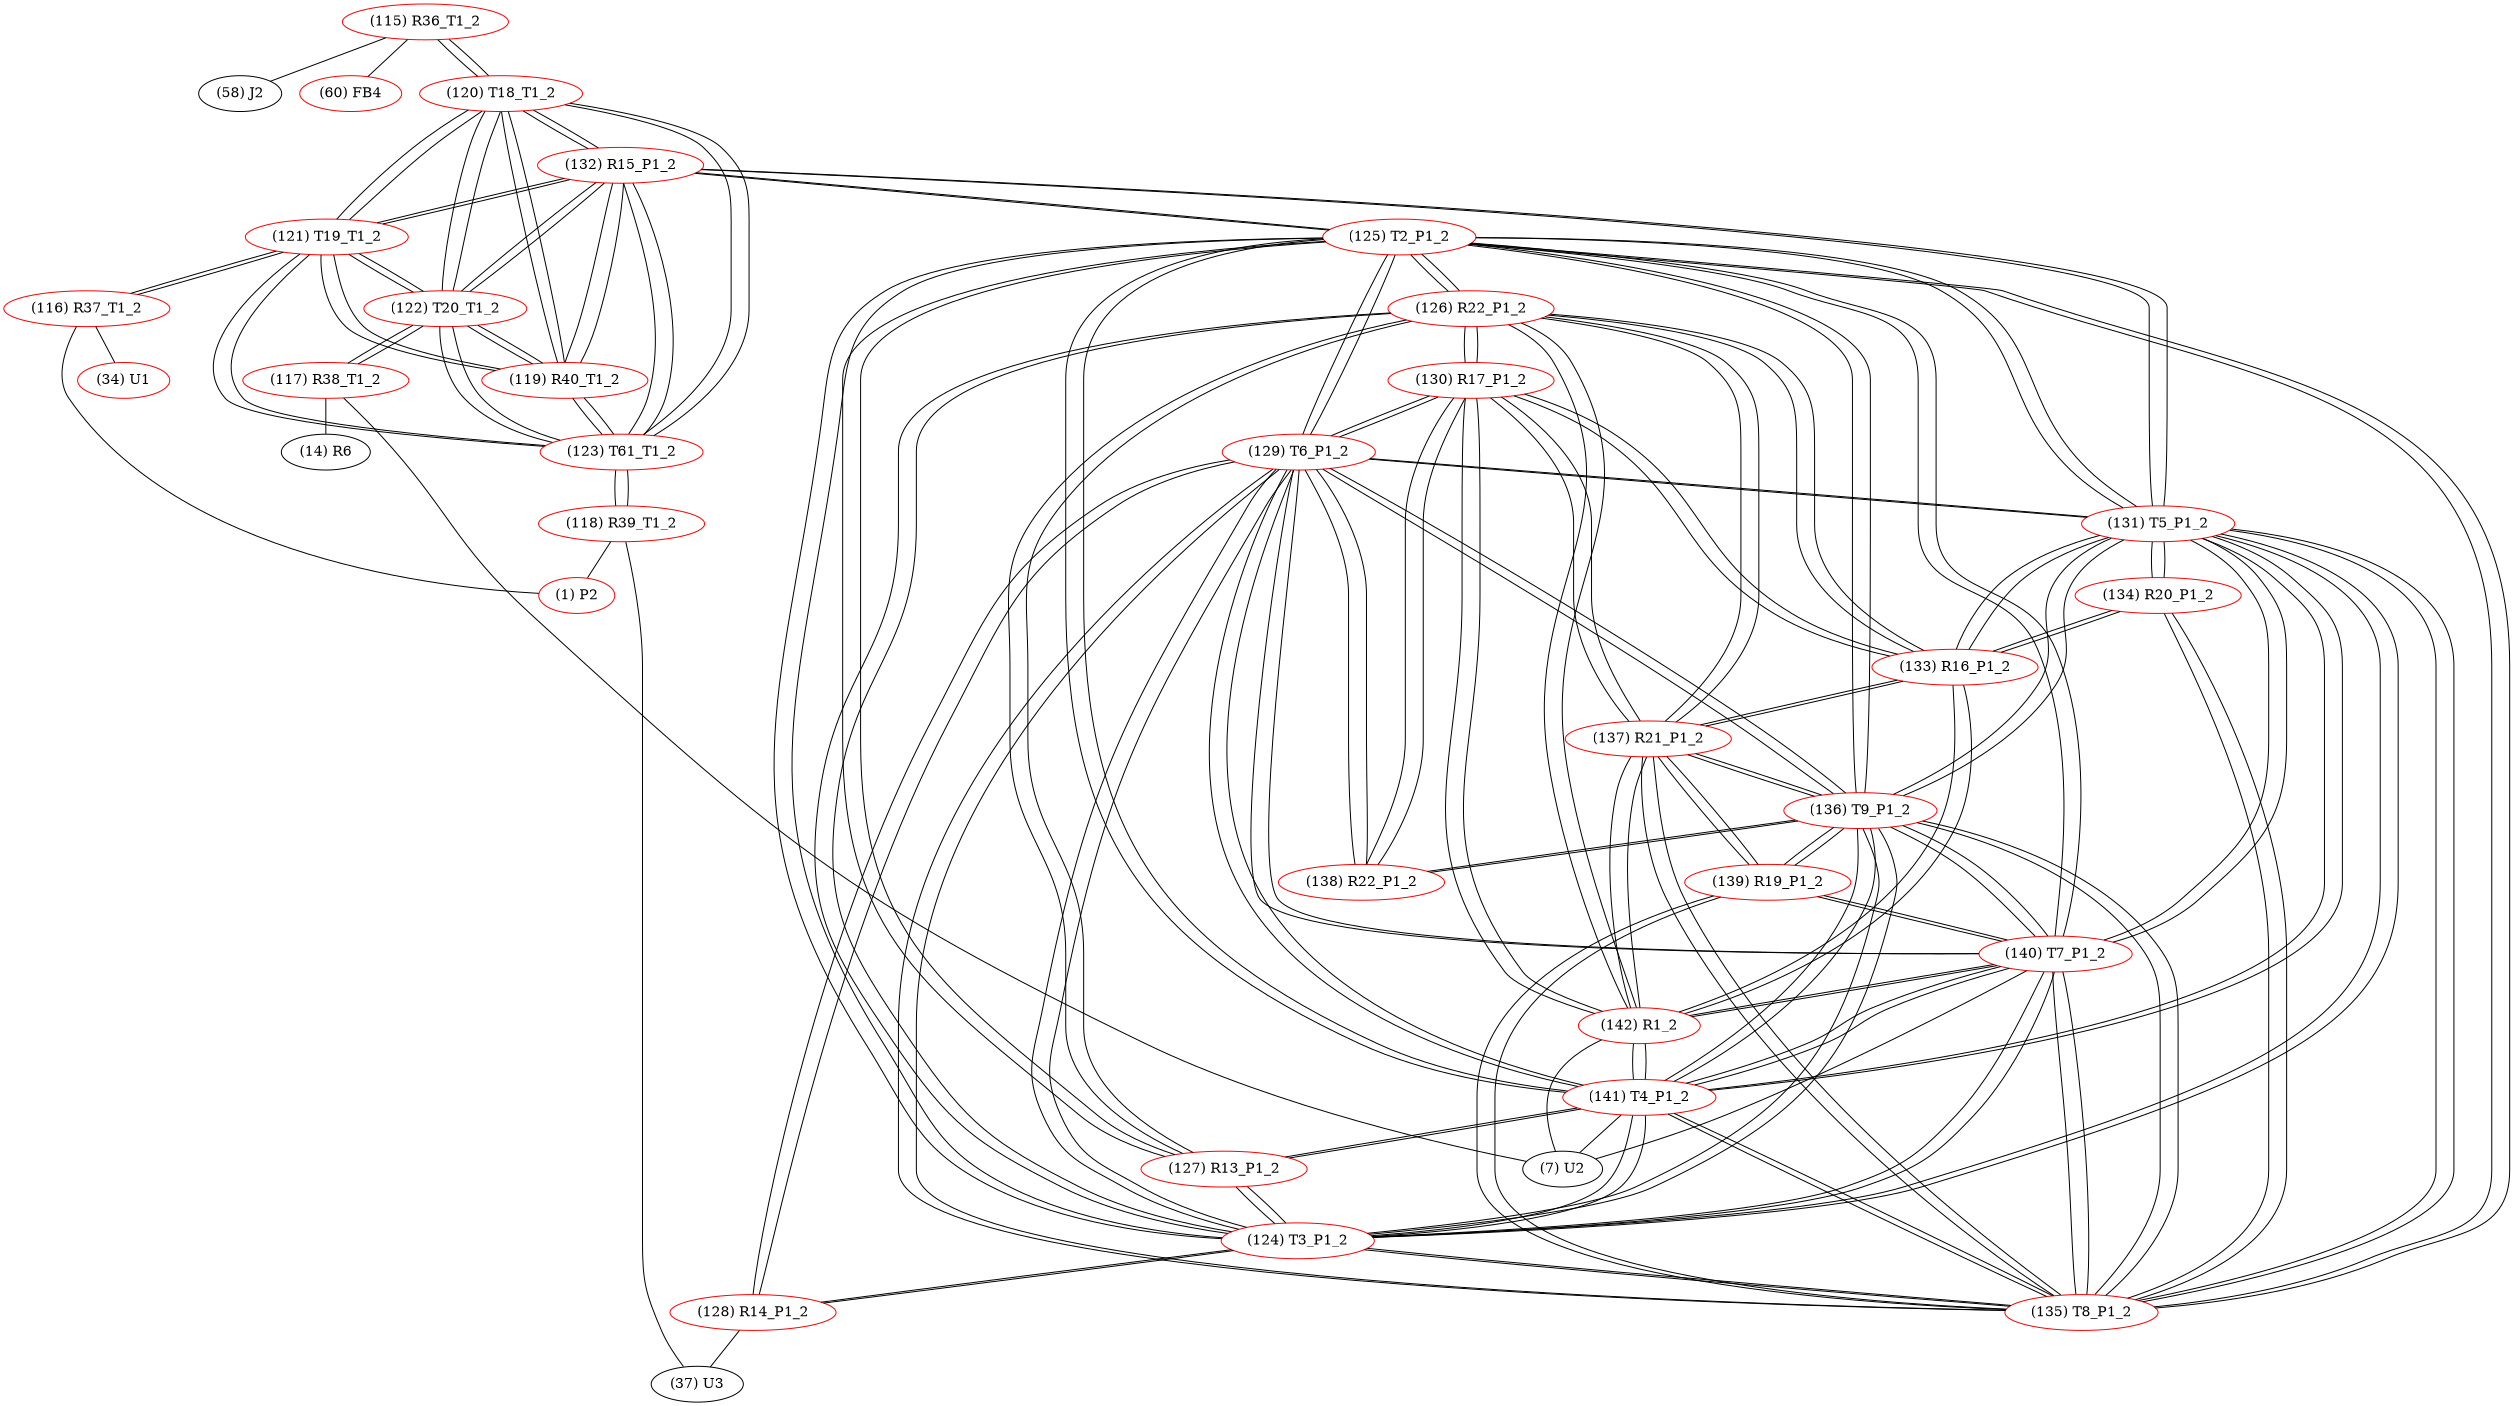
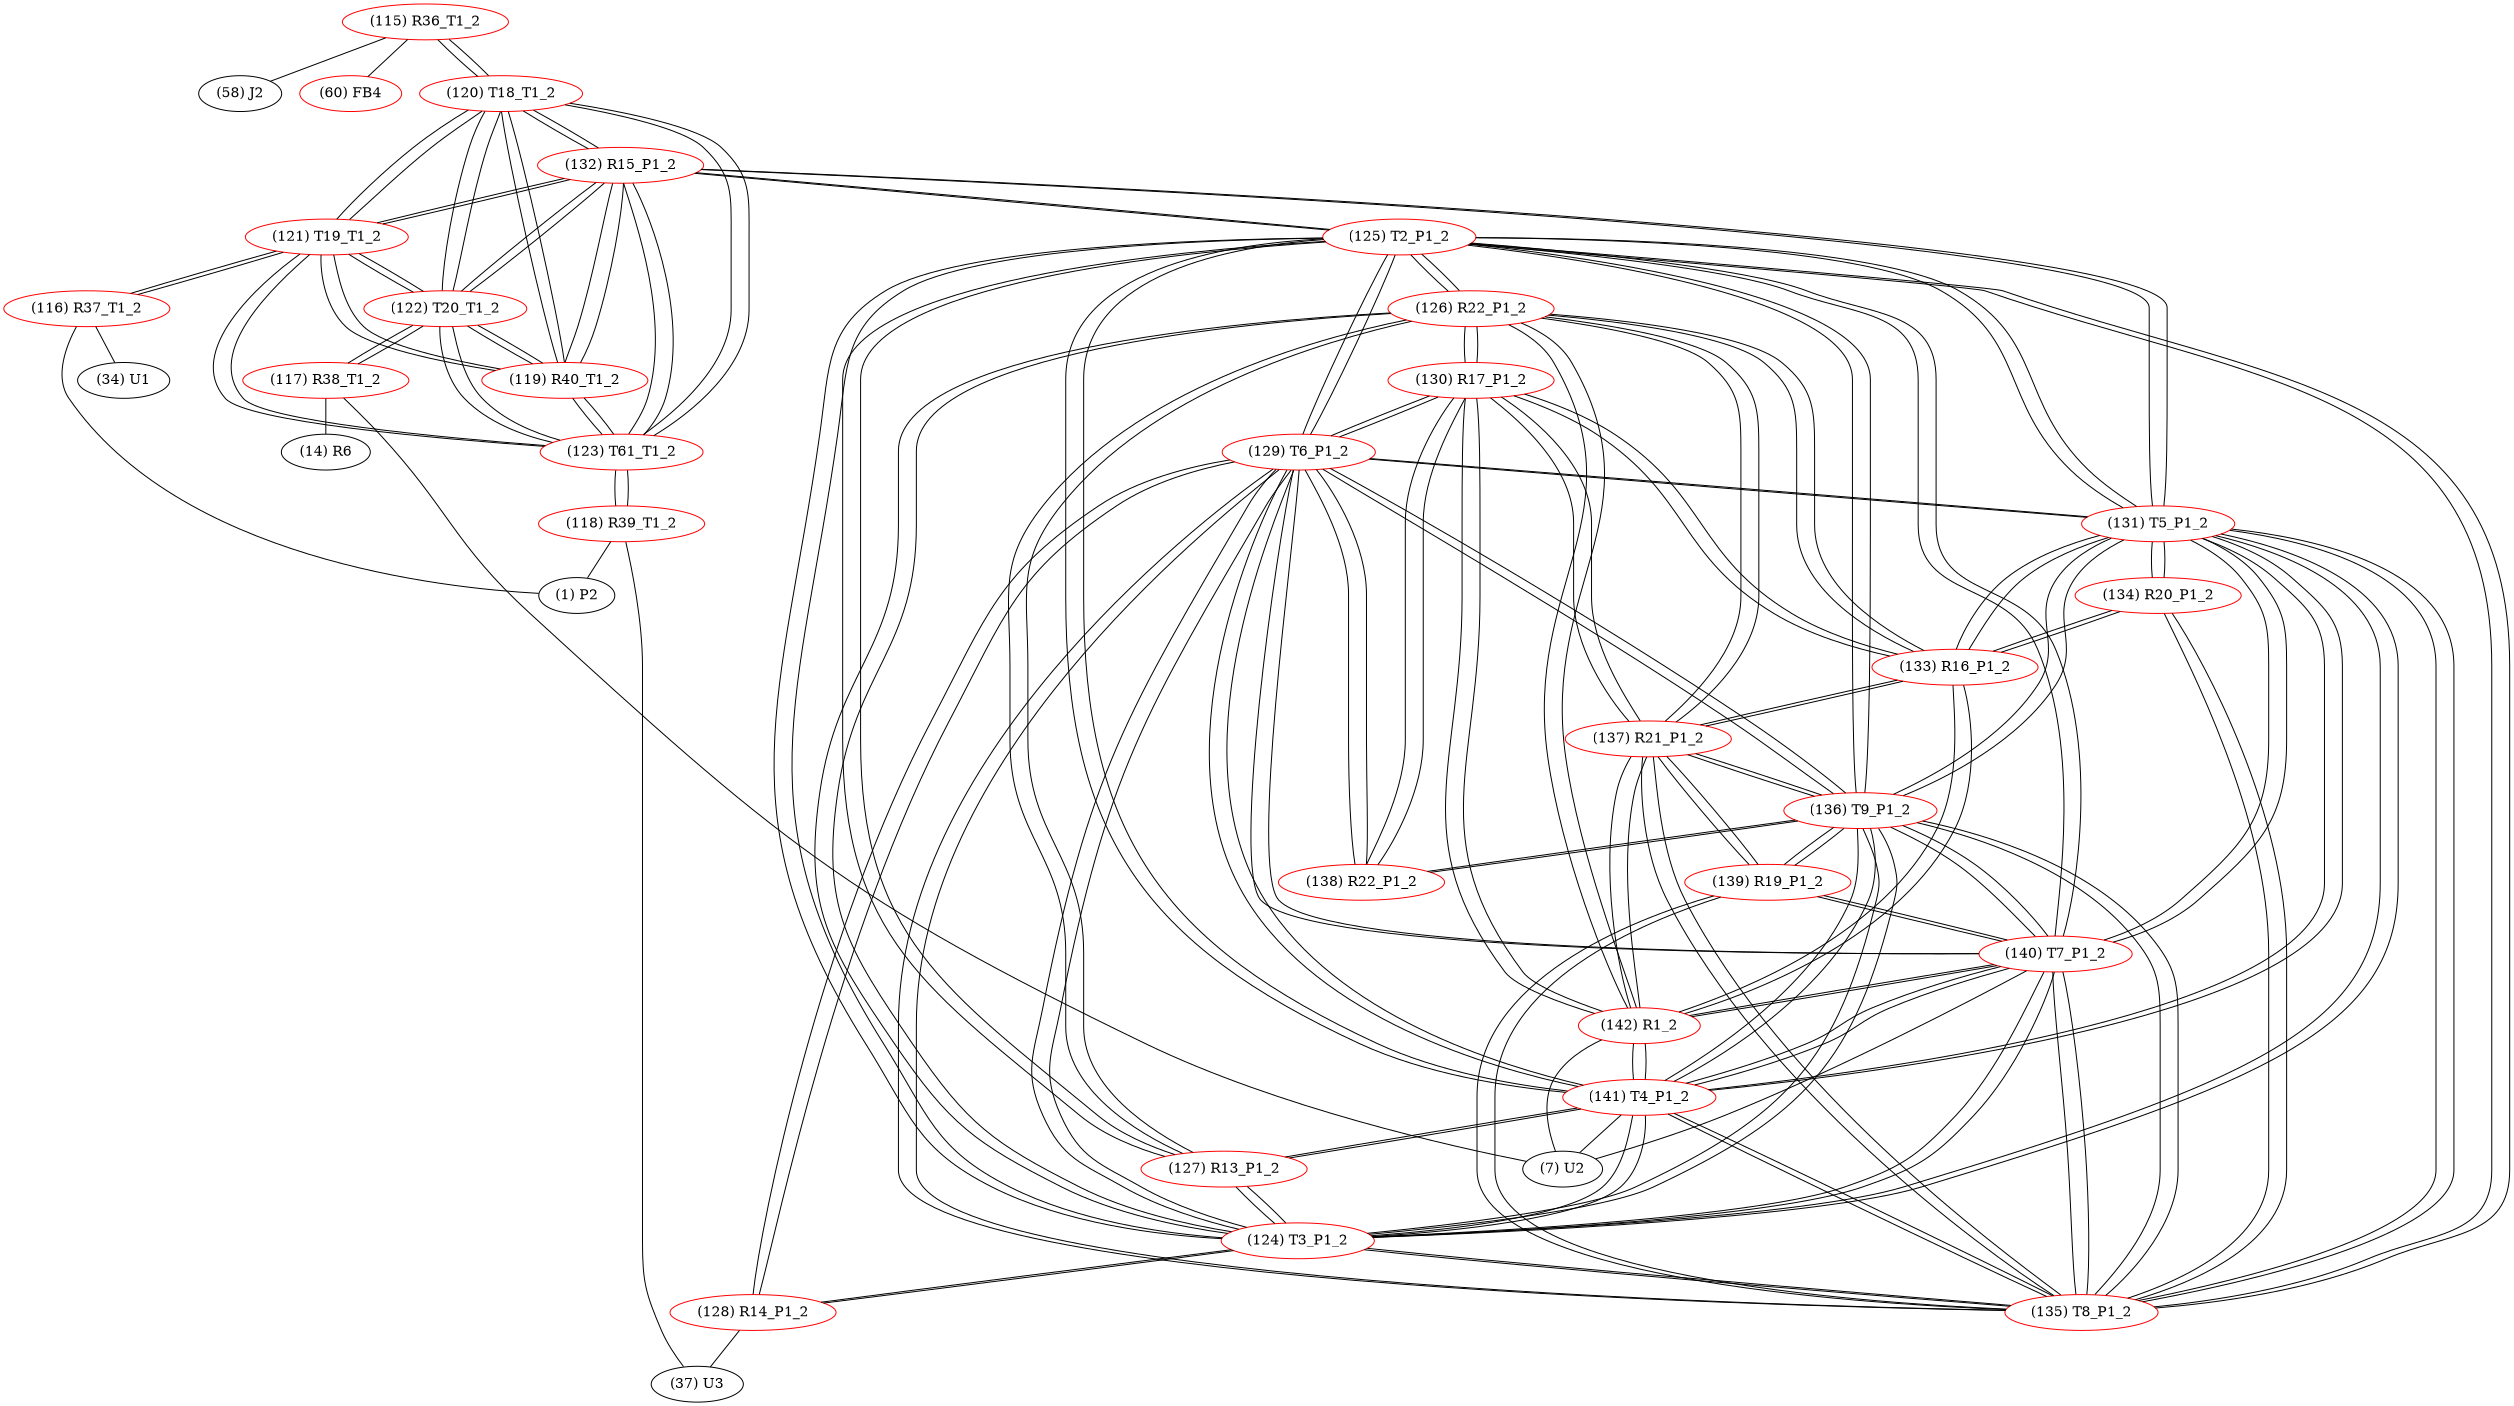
node "(34) U1": color red -> black
node "(1) P2": color red -> black
